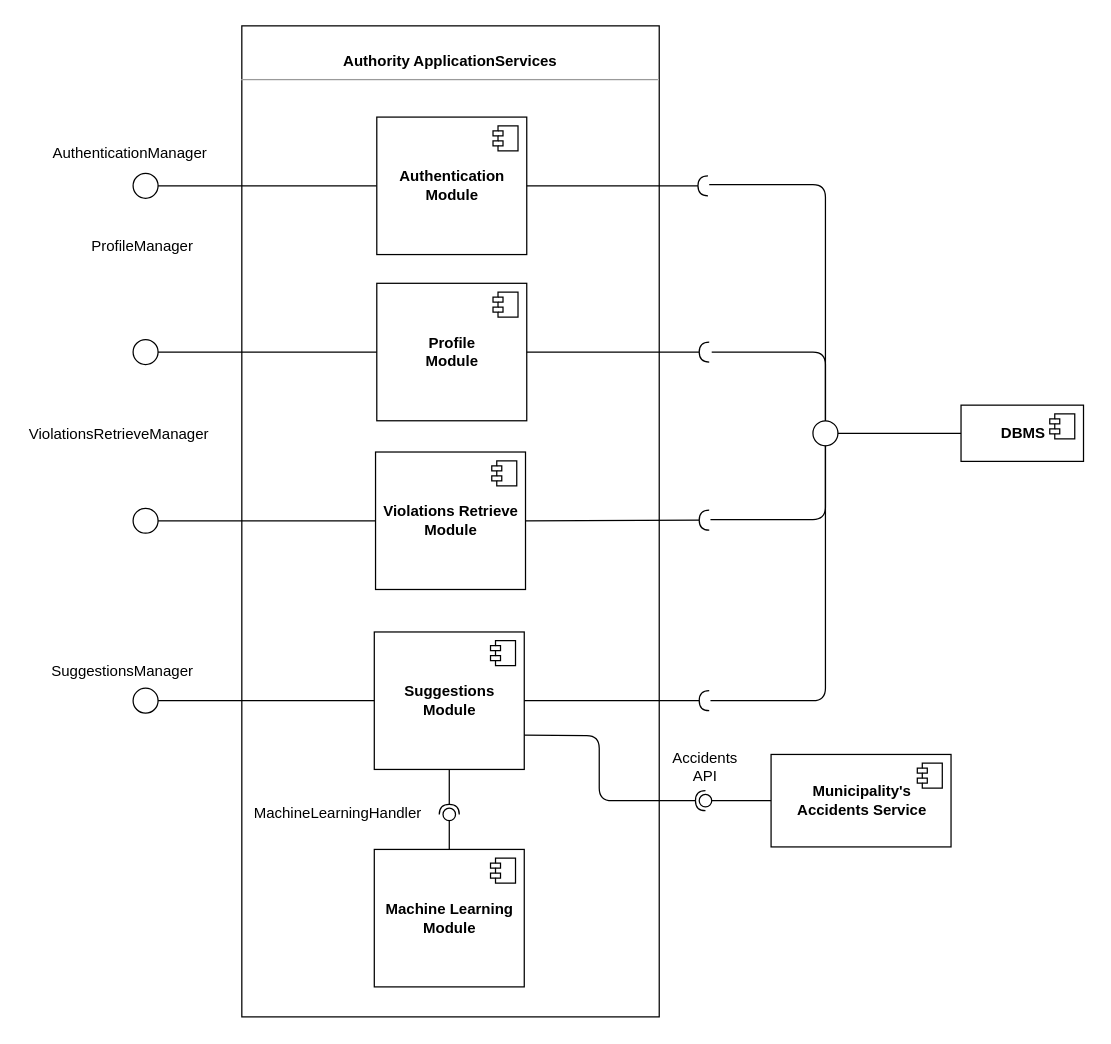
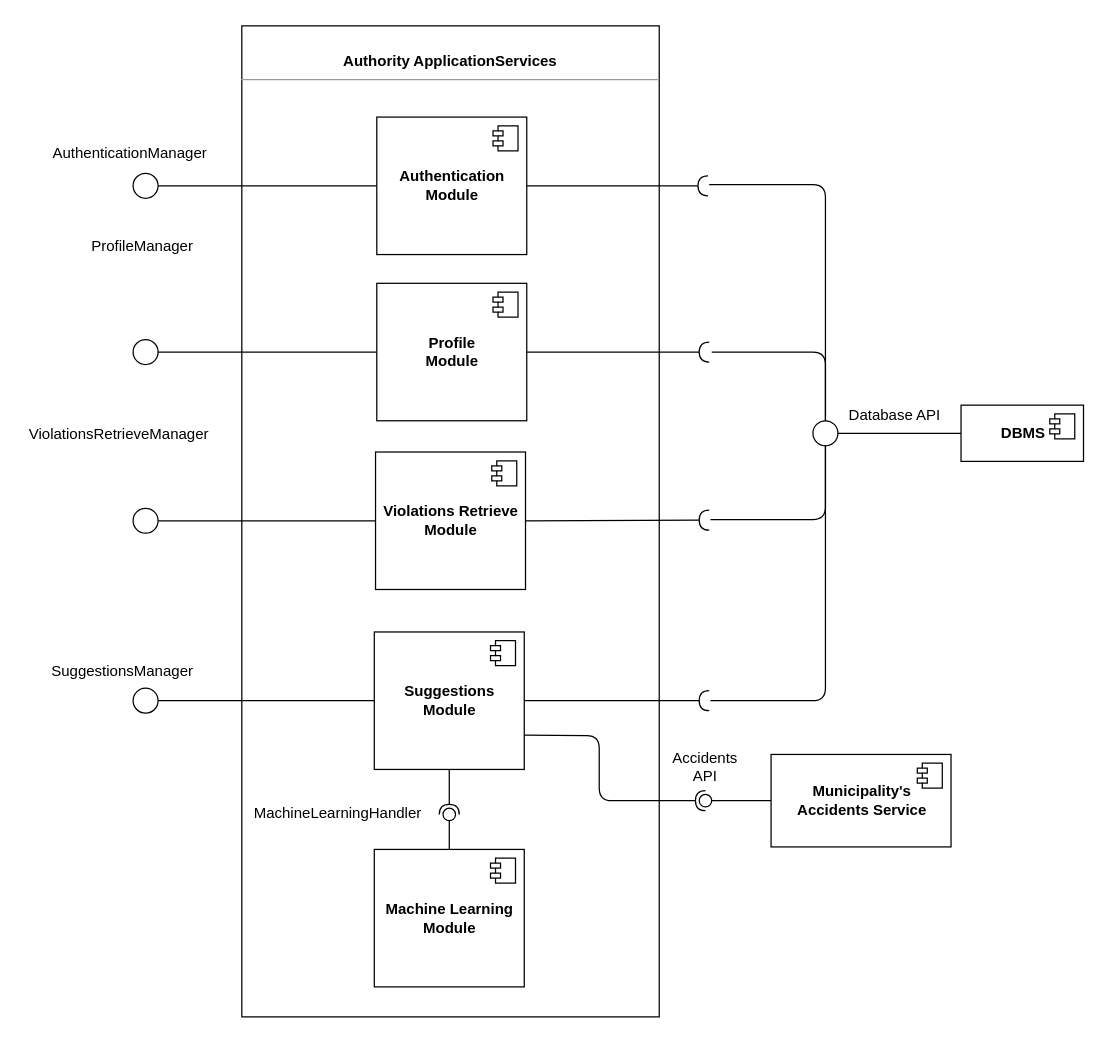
node "Database API": added
